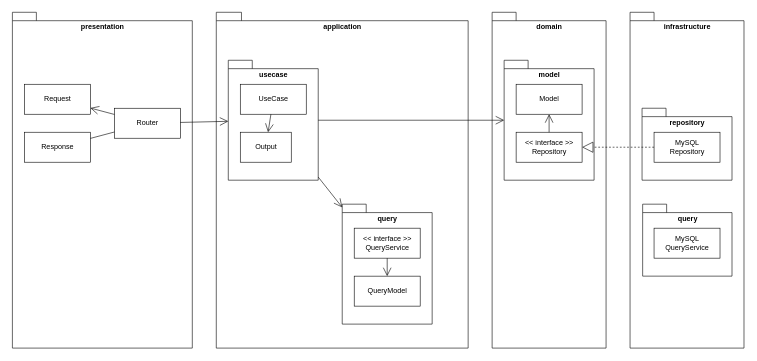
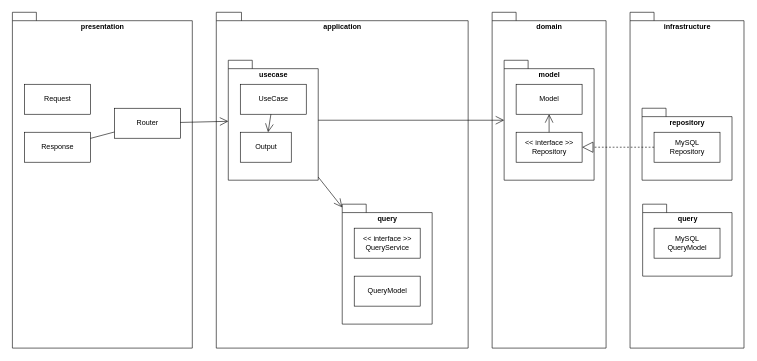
edge "Router" -> "Request": removed
node "MySQL QueryService": label "MySQL QueryService" -> "MySQL QueryModel"
edge "<< interface >> QueryService" -> "QueryModel": removed
